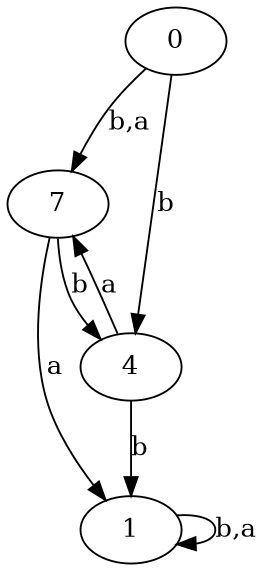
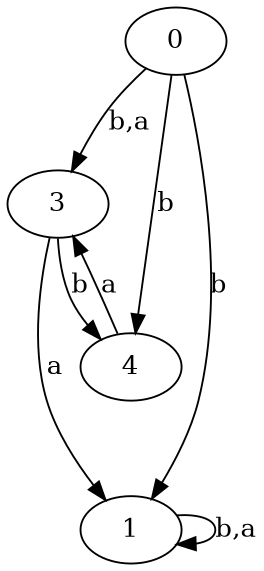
node "7": label "7" -> "3"
edge "4" -> "1": now "0" -> "1"
